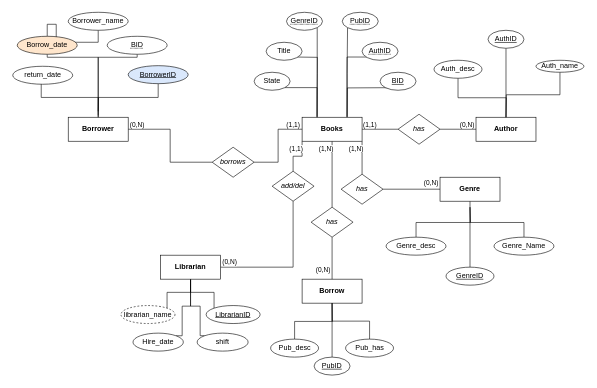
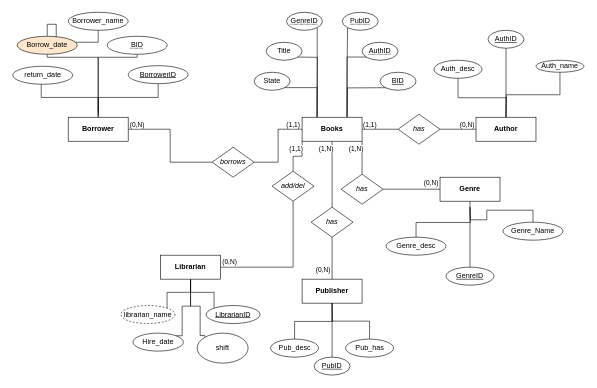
node "BorrowerID": fillcolor #dae8fc -> #ffffff
node "Genre_Name": moved (524, 246) -> (533, 231)
node "Borrow": label "Borrow" -> "Publisher"
node "shift": size 51x18 -> 51x30
